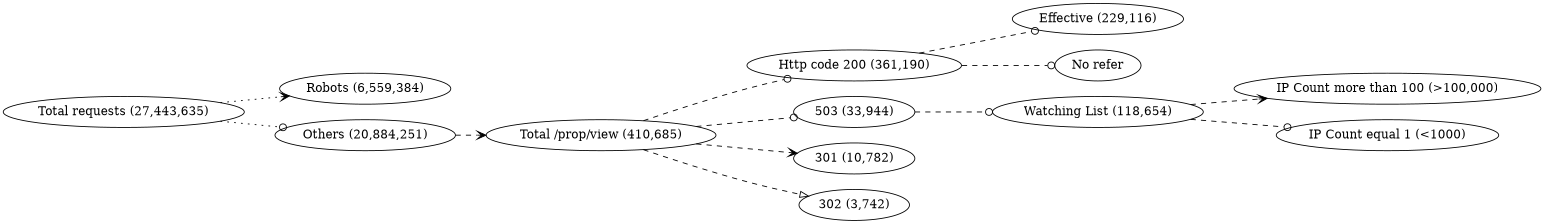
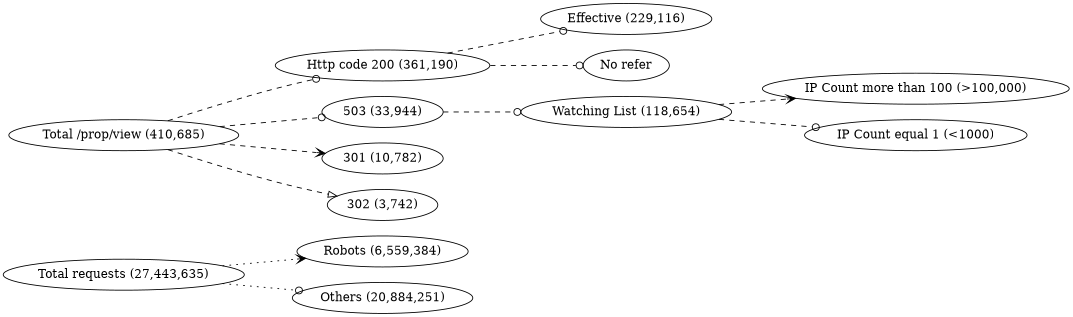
edge "Others (20,884,251)" -> "Total /prop/view (410,685)": removed
